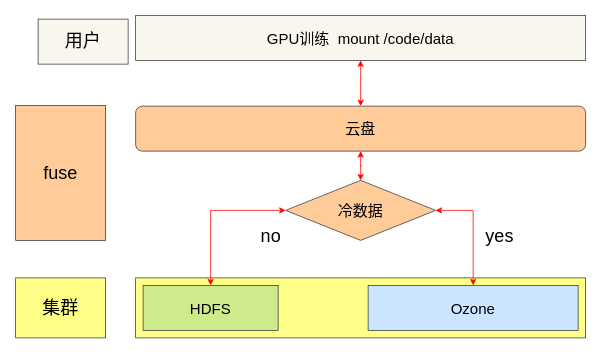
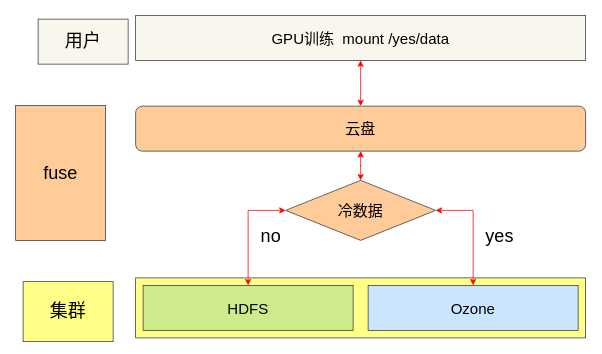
node "GPU训练 mount /code/data": label "GPU训练 mount /code/data" -> "GPU训练 mount /yes/data"
node "集群": moved (60, 308) -> (68, 312)
node "HDFS": size 135x45 -> 210x45
